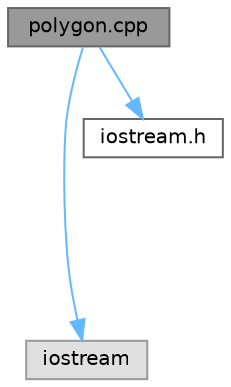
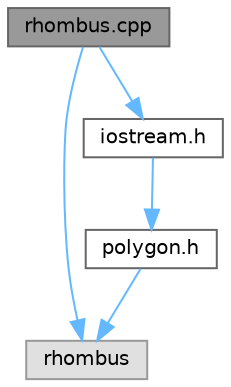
node "polygon.cpp": label "polygon.cpp" -> "rhombus.cpp"
node "polygon.h": added
node "iostream": label "iostream" -> "rhombus"
